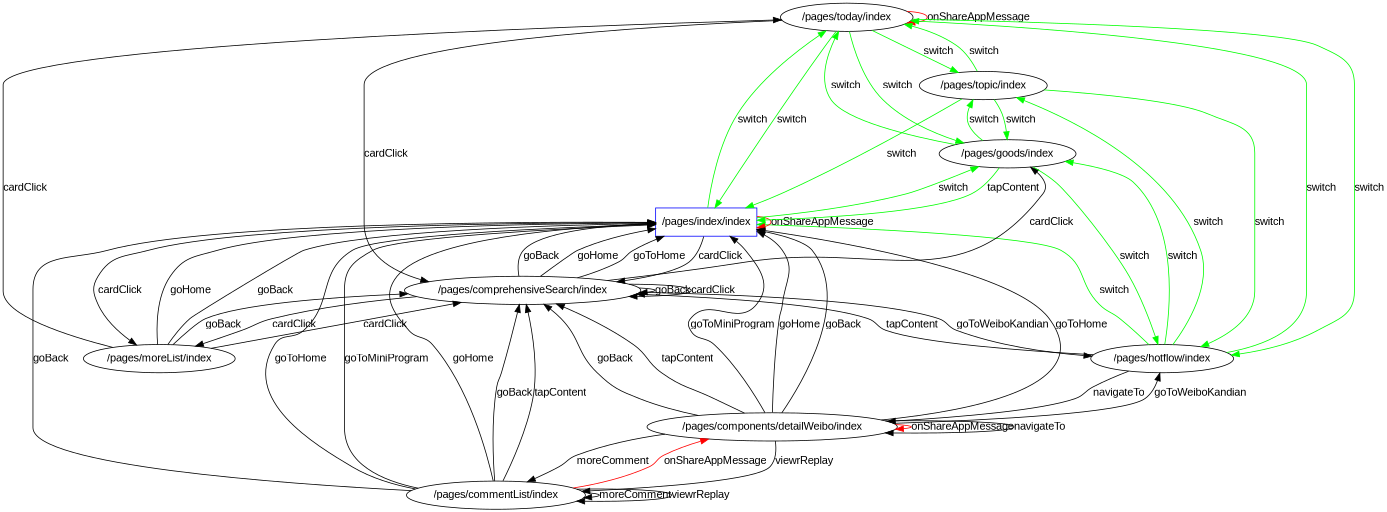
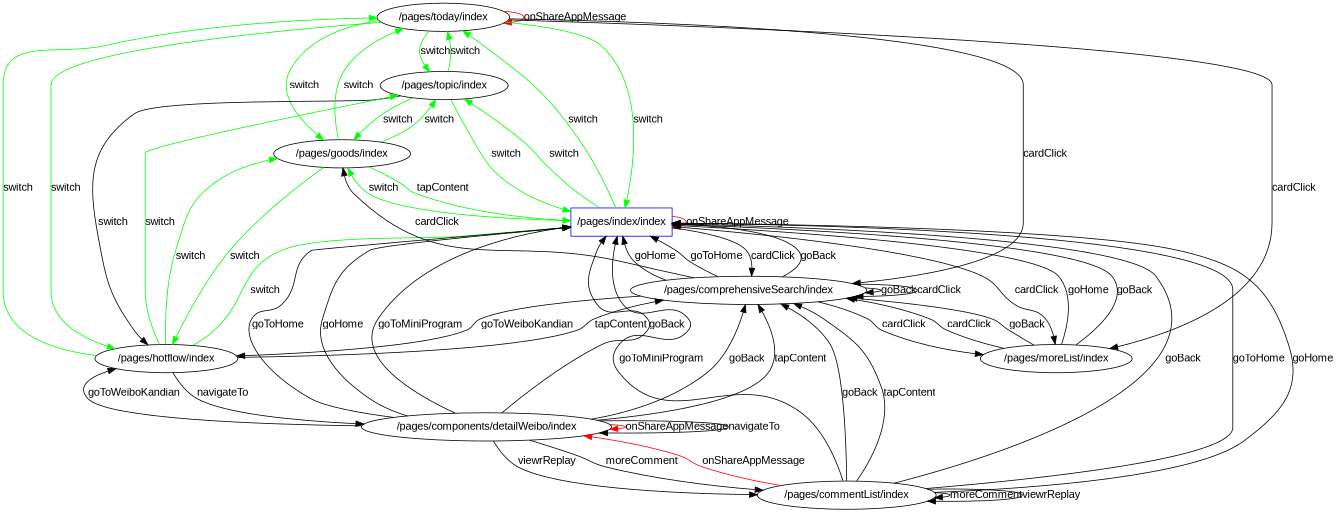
edge "/pages/moreList/index" -> "/pages/today/index": reversed
edge "/pages/topic/index" -> "/pages/hotflow/index": color green -> black
edge "/pages/index/index" -> "/pages/topic/index": added, label "switch"
